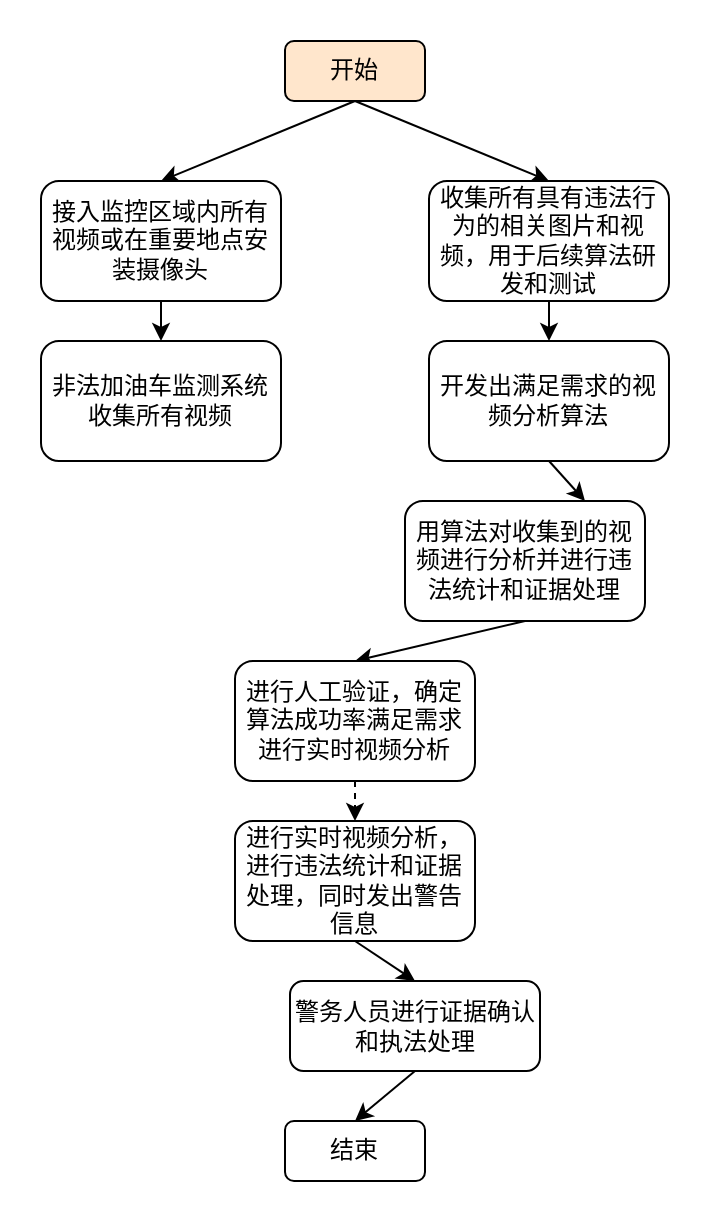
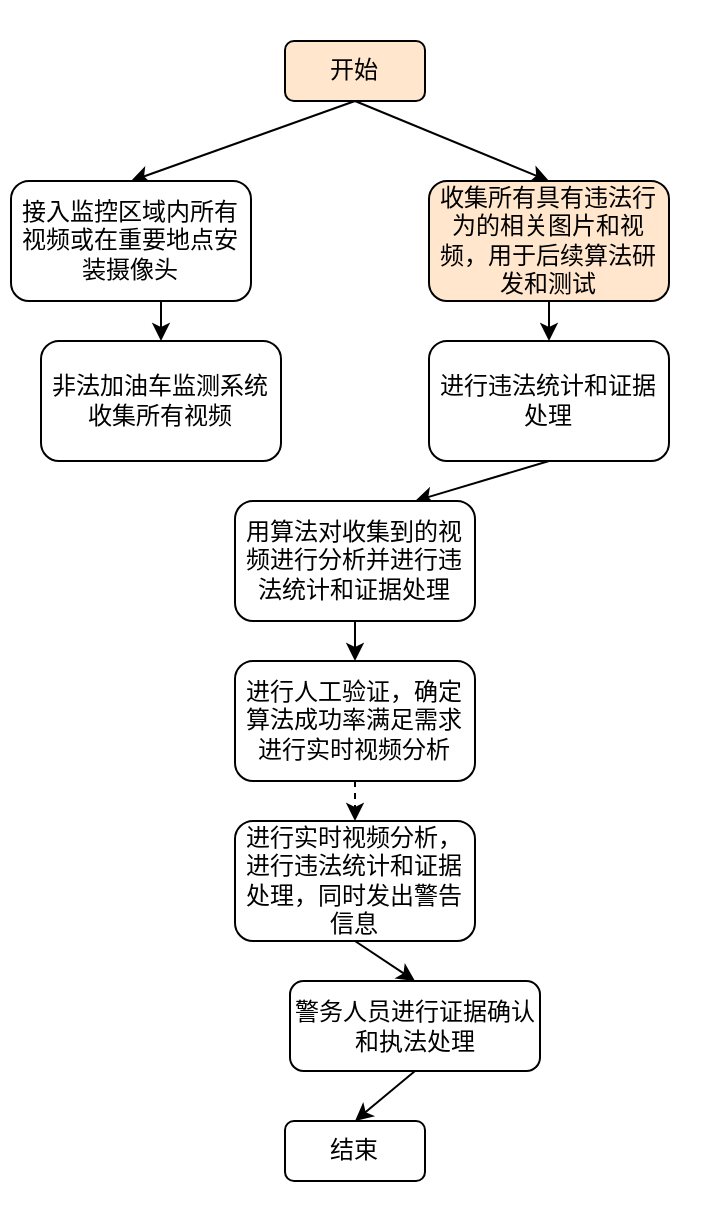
node "接入监控区域内所有视频或在重要地点安装摄像头": moved (161, 241) -> (131, 241)
node "收集所有具有违法行为的相关图片和视频，用于后续算法研发和测试": fillcolor #ffffff -> #ffe6cc
node "开发出满足需求的视频分析算法": label "开发出满足需求的视频分析算法" -> "进行违法统计和证据处理"
node "用算法对收集到的视频进行分析并进行违法统计和证据处理": moved (525, 561) -> (355, 561)
